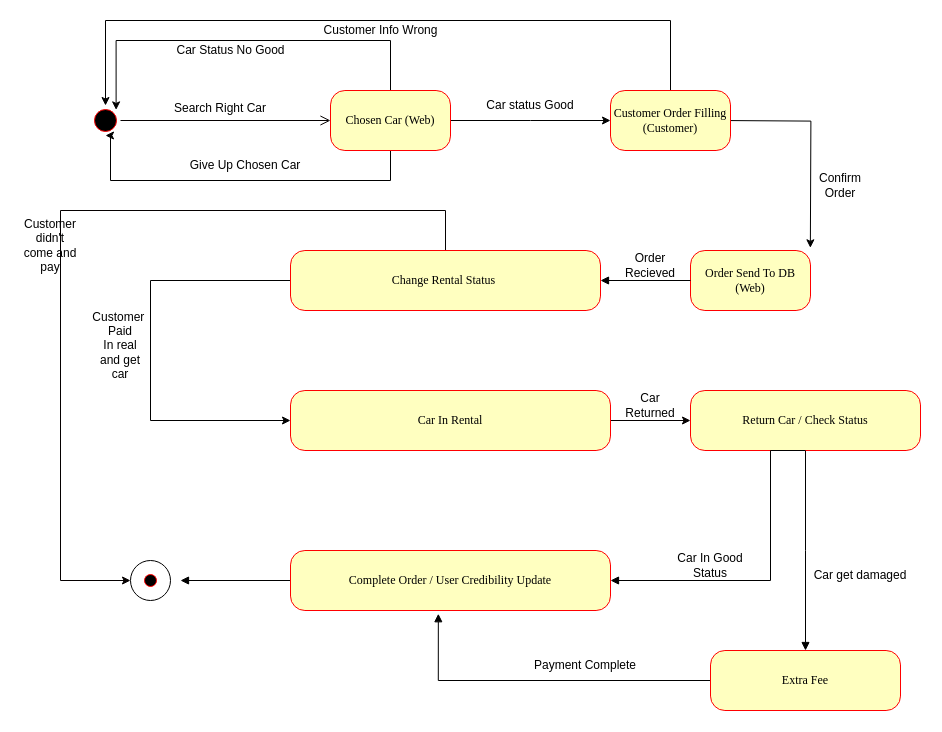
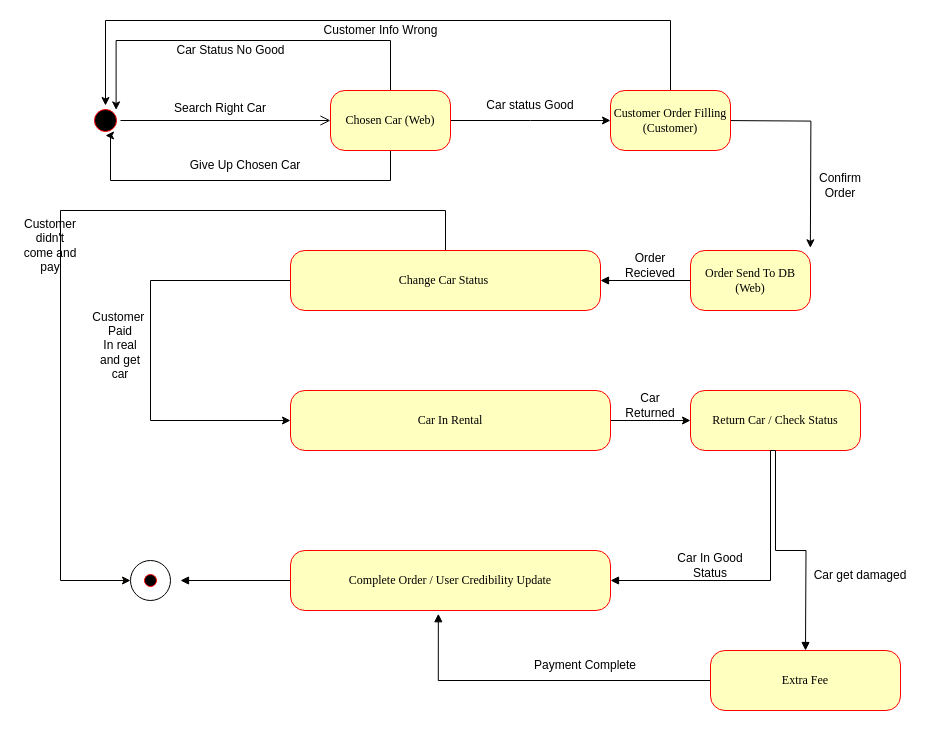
node "Change Rental Status": label "Change Rental Status" -> "Change Car Status"
node "Return Car / Check Status": size 230x60 -> 170x60
